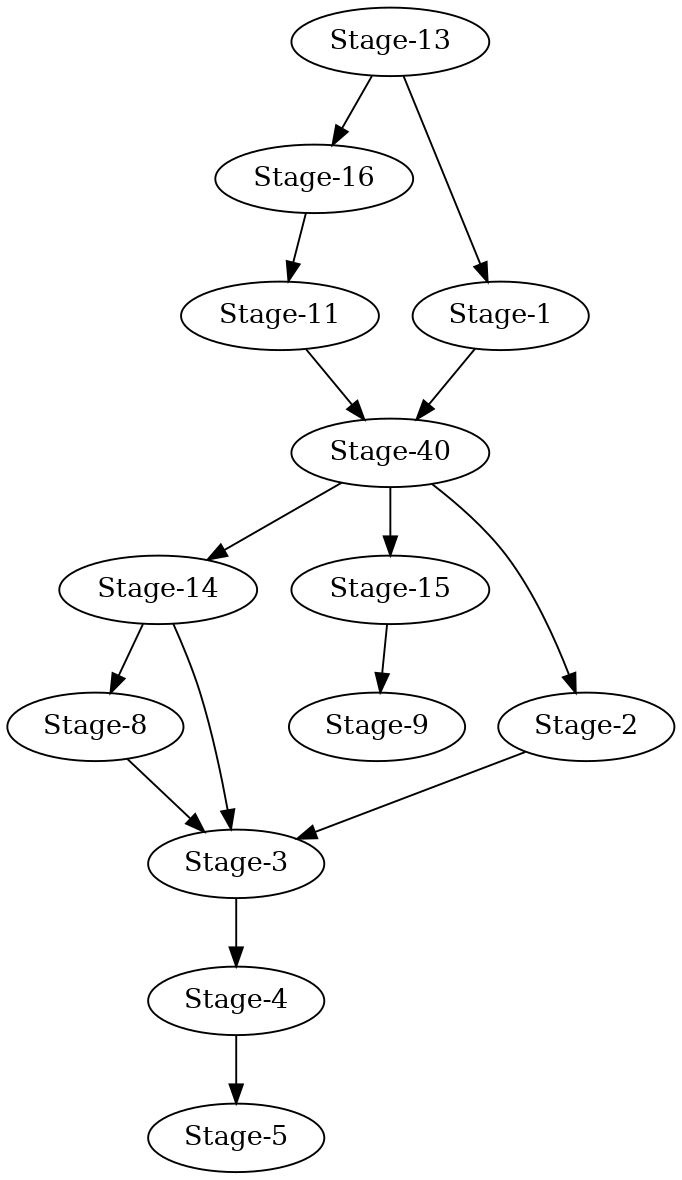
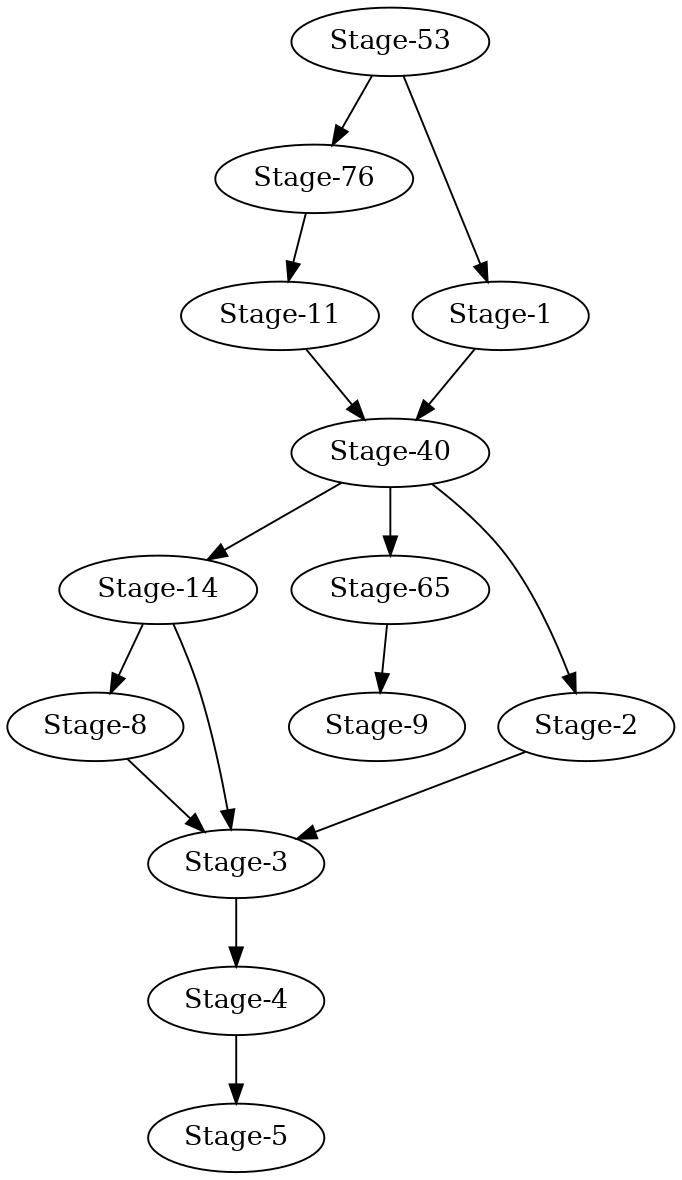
node "Stage-13": label "Stage-13" -> "Stage-53"
node "Stage-16": label "Stage-16" -> "Stage-76"
node "Stage-15": label "Stage-15" -> "Stage-65"
